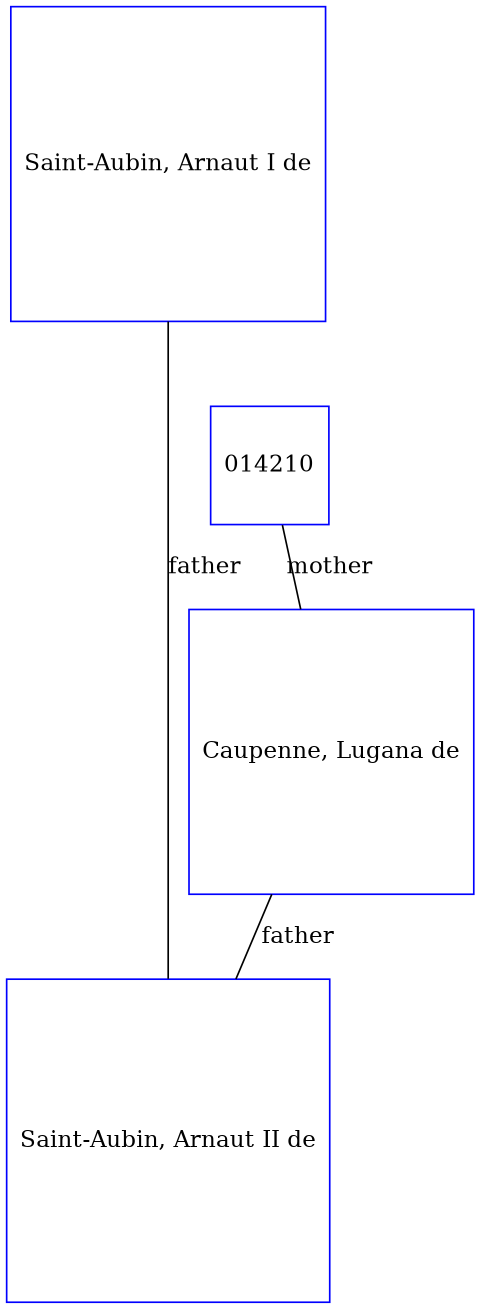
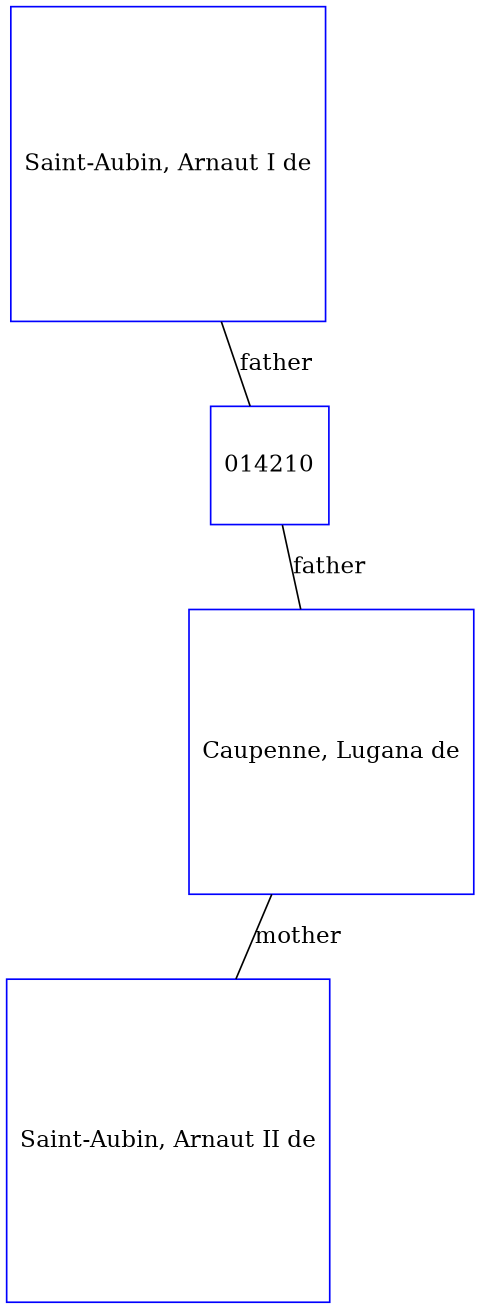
edge "014210" -- "Caupenne, Lugana de": label "mother" -> "father"
edge "Saint-Aubin, Arnaut I de" -- "Saint-Aubin, Arnaut II de": now "Saint-Aubin, Arnaut I de" -- "014210"
edge "Caupenne, Lugana de" -- "Saint-Aubin, Arnaut II de": label "father" -> "mother"
